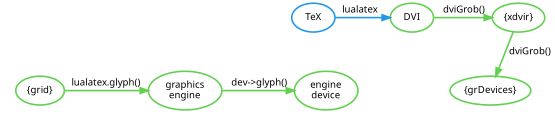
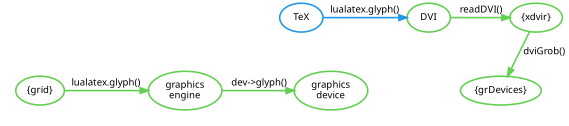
edge "TeX" -> "DVI": label "lualatex  " -> "lualatex.glyph()"
edge "DVI" -> "{xdvir}": label " dviGrob()" -> " readDVI()"
node "engine device": label "engine device" -> "graphics device"
